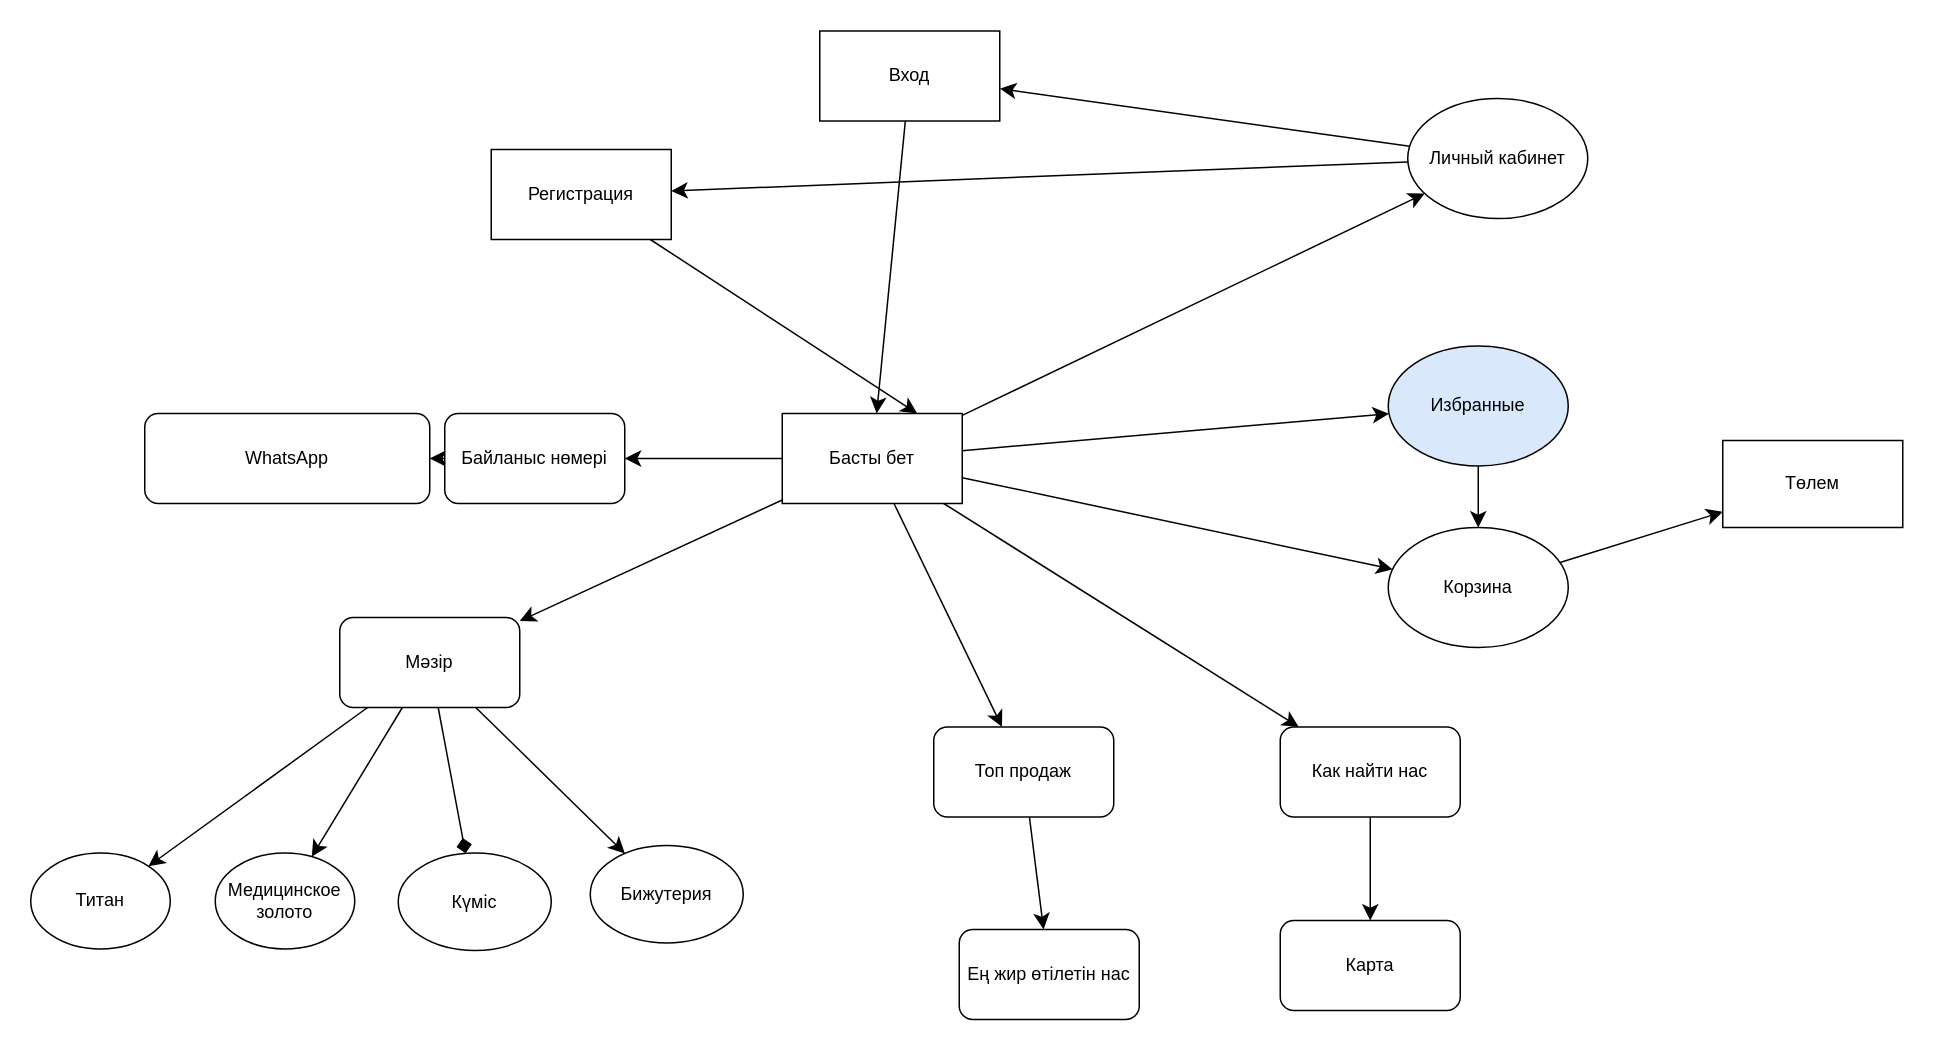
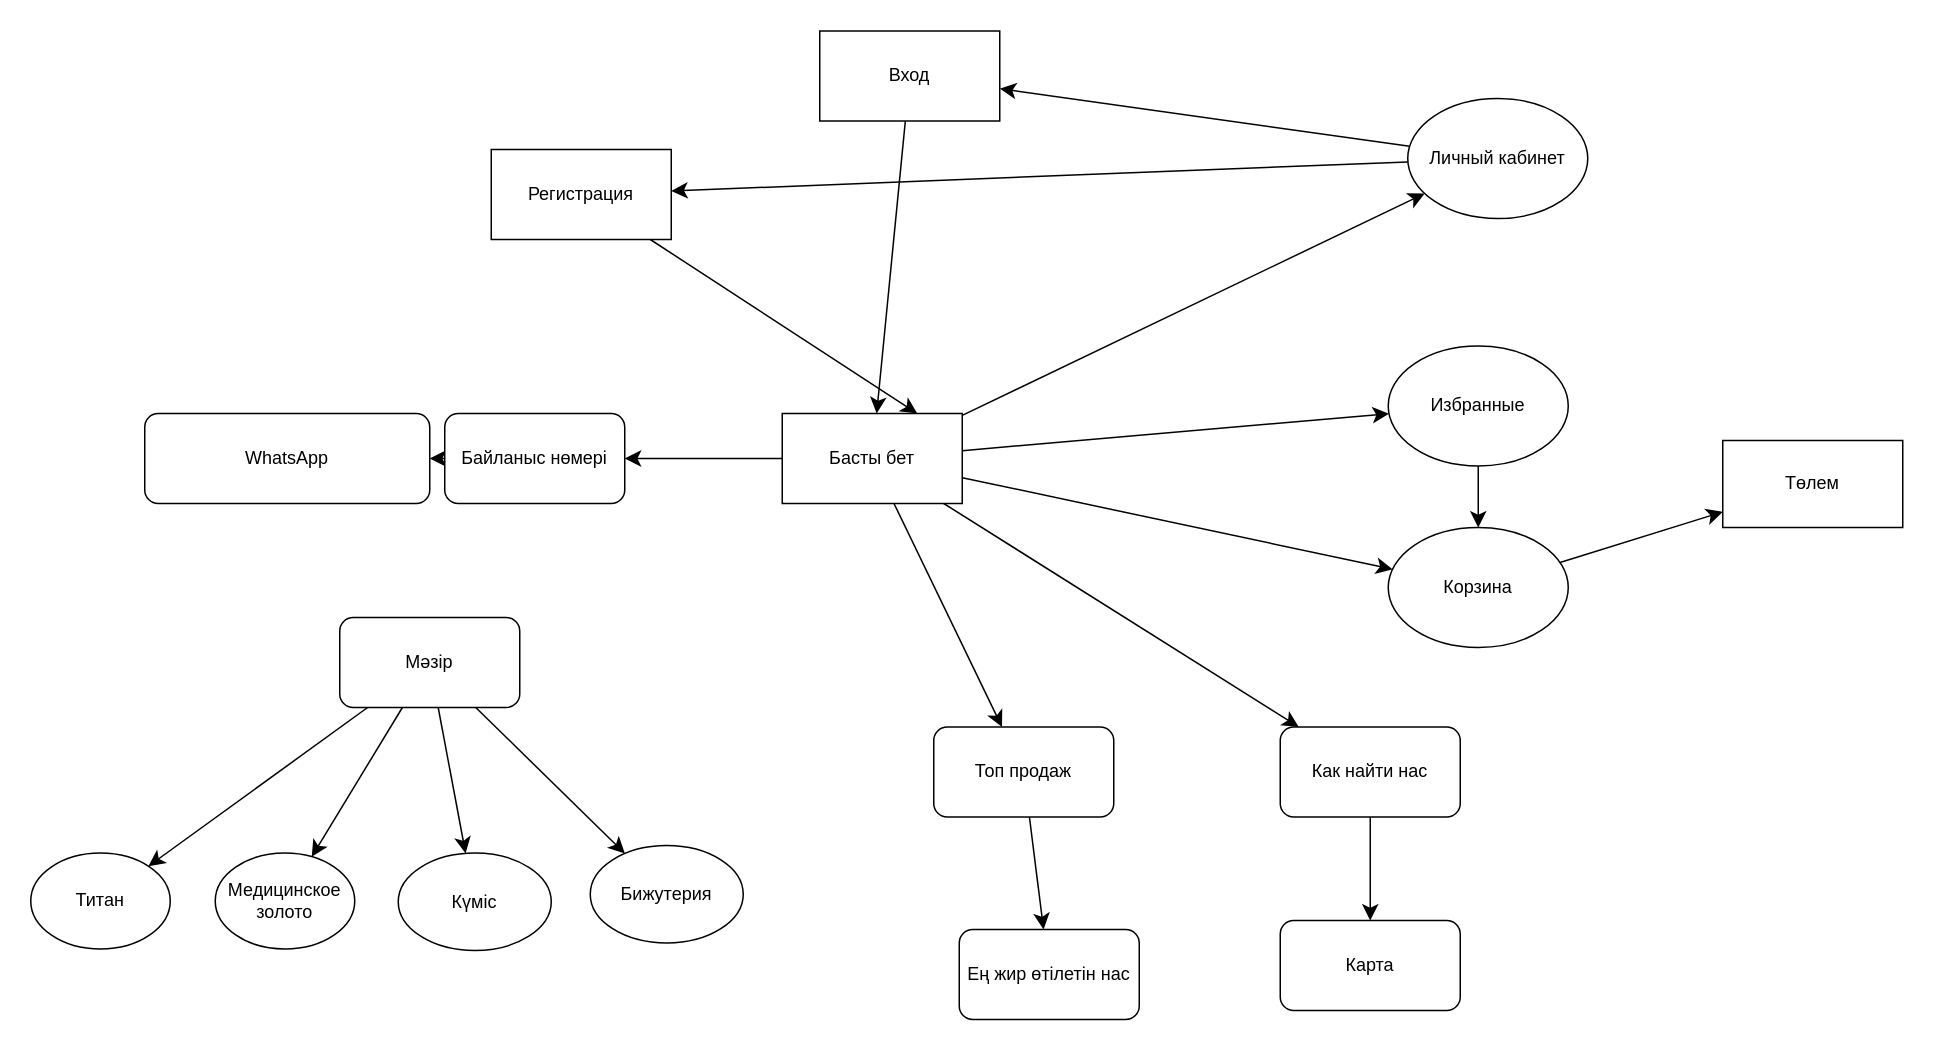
node "Избранные": fillcolor #dae8fc -> #ffffff
edge "Басты бет" -> "Мәзір": removed
edge "Мәзір" -> "Күміс": arrowhead diamond -> classic
